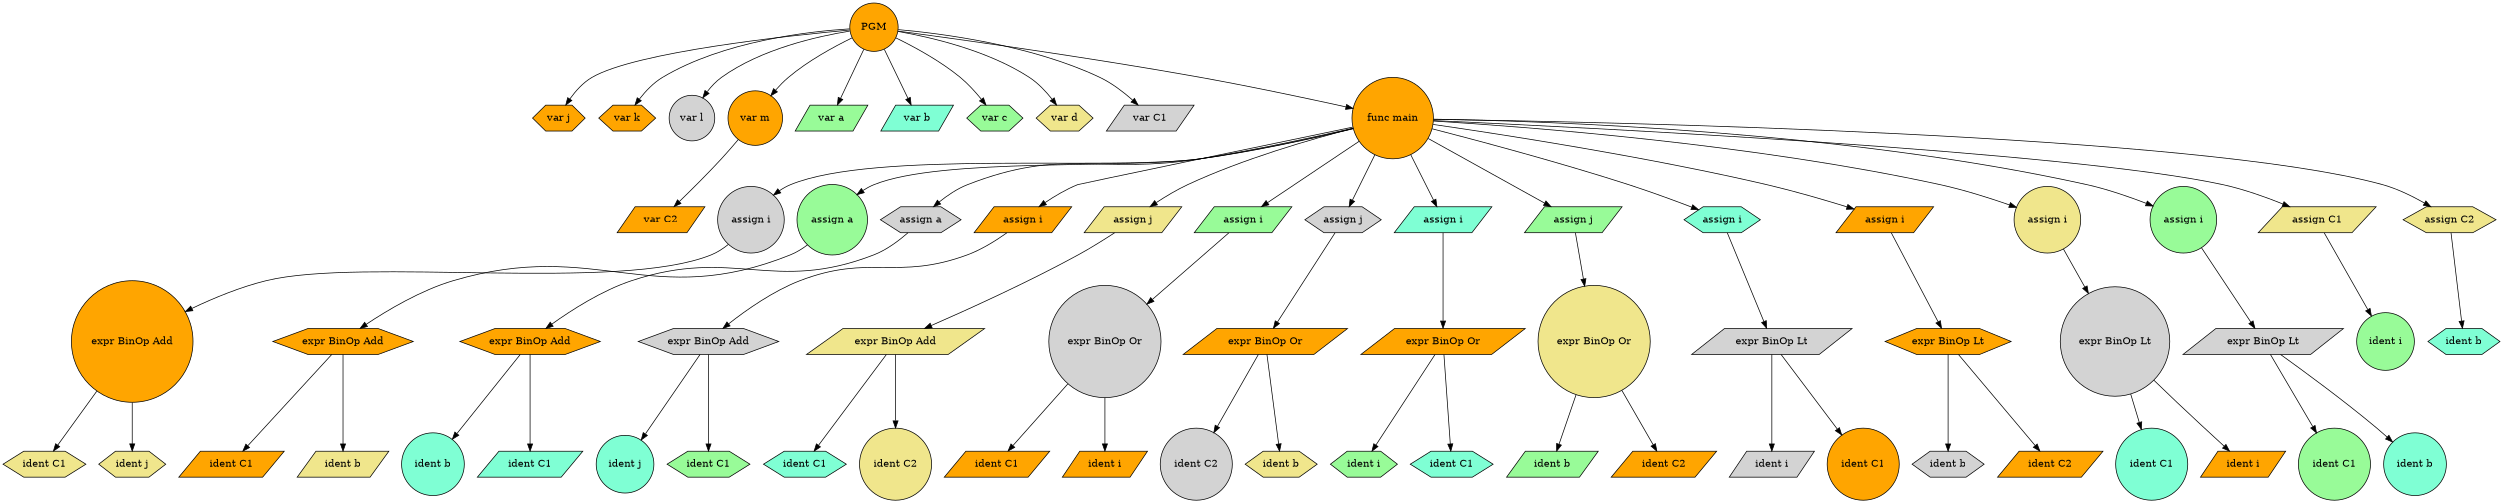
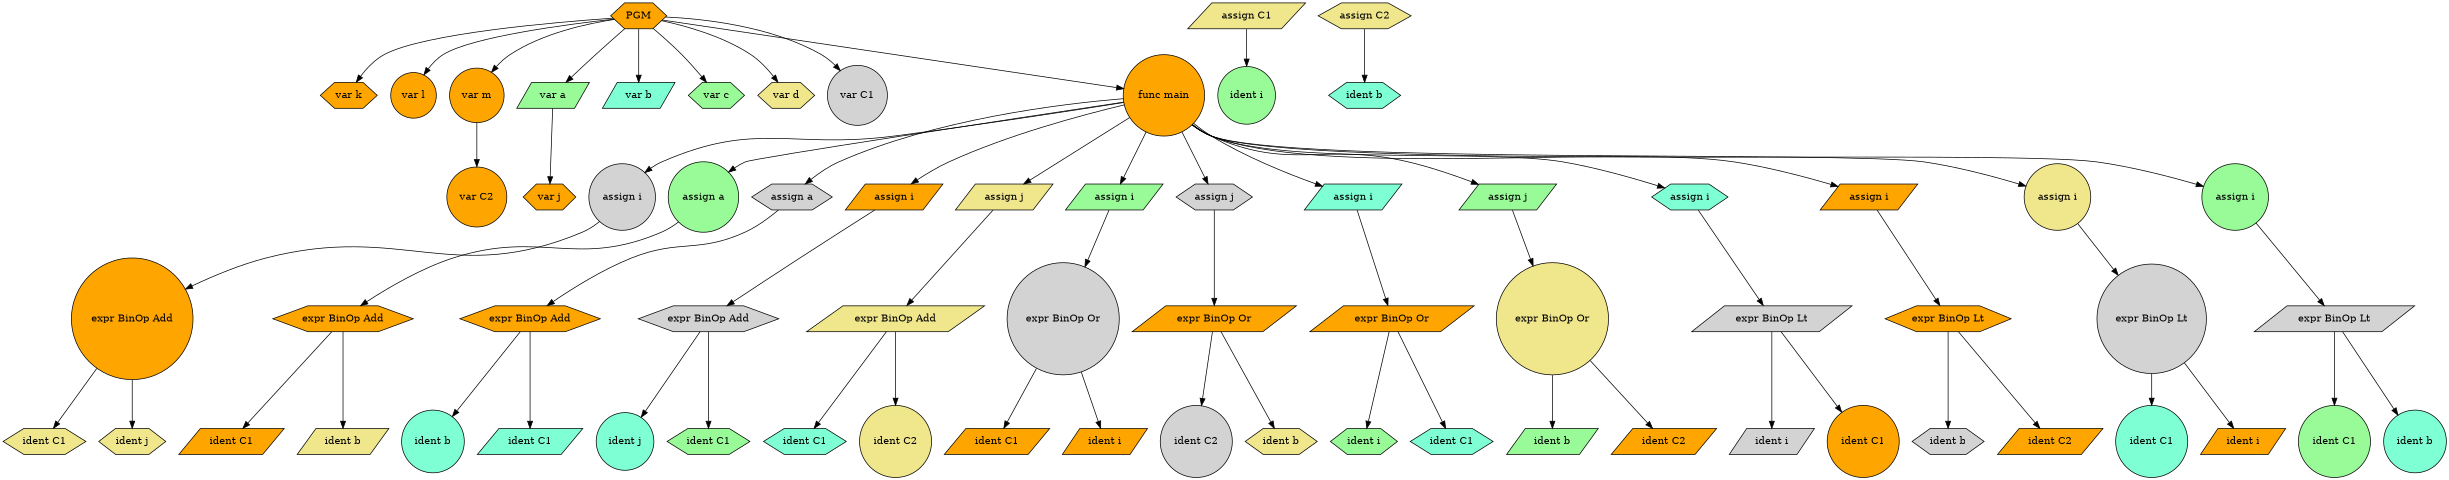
node "PGM": shape circle -> hexagon
edge "PGM" -> "var j": now "var a" -> "var j"
node "var l": fillcolor lightgrey -> orange
node "var C1": shape parallelogram -> circle
edge "func main" -> "assign C2": removed
edge "func main" -> "assign C1": removed
node "var C2": shape parallelogram -> circle
